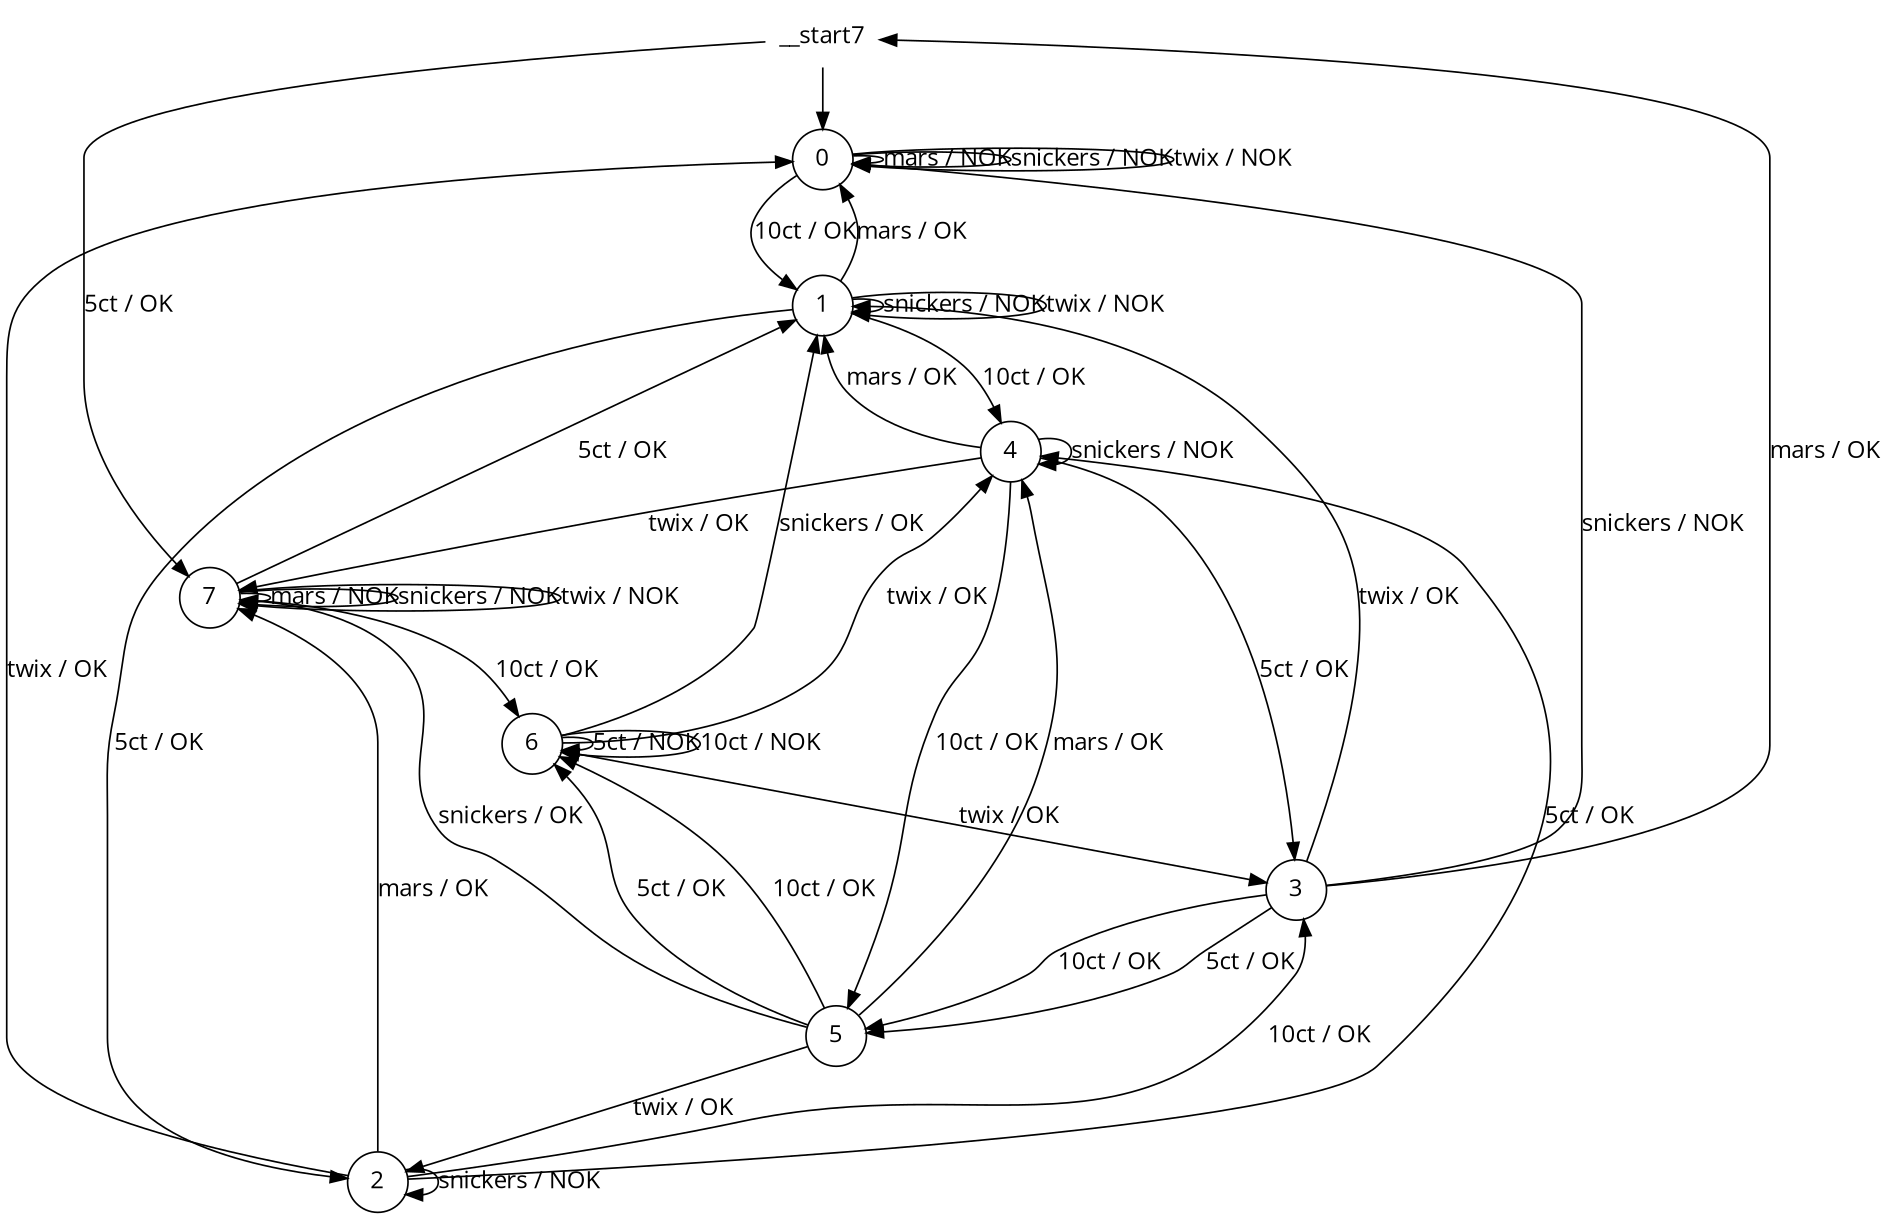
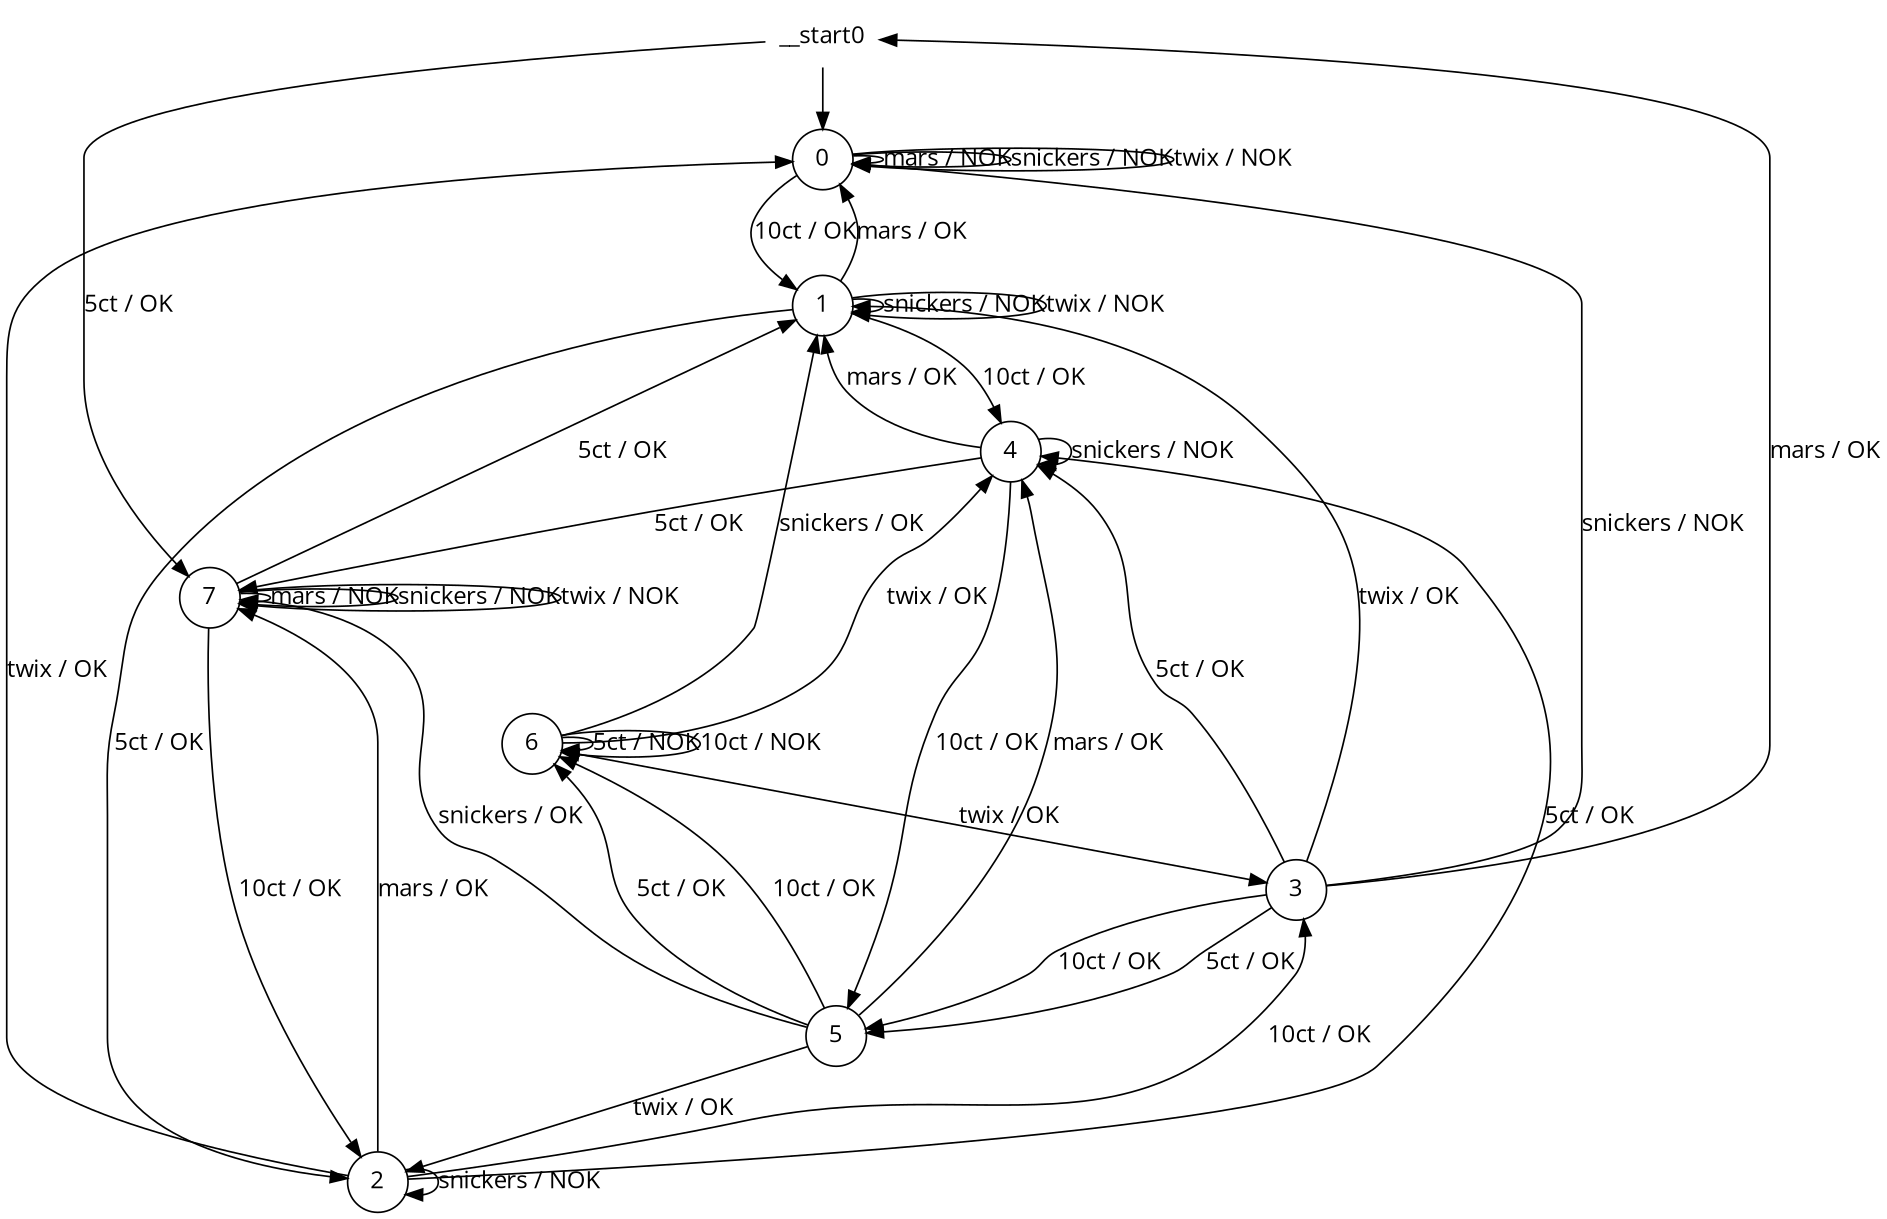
node "__start7": label "__start7" -> "__start0"
edge "4" -> "7": label "twix / OK" -> "5ct / OK"
edge "4" -> "3": reversed
edge "7" -> "6": now "7" -> "2"
